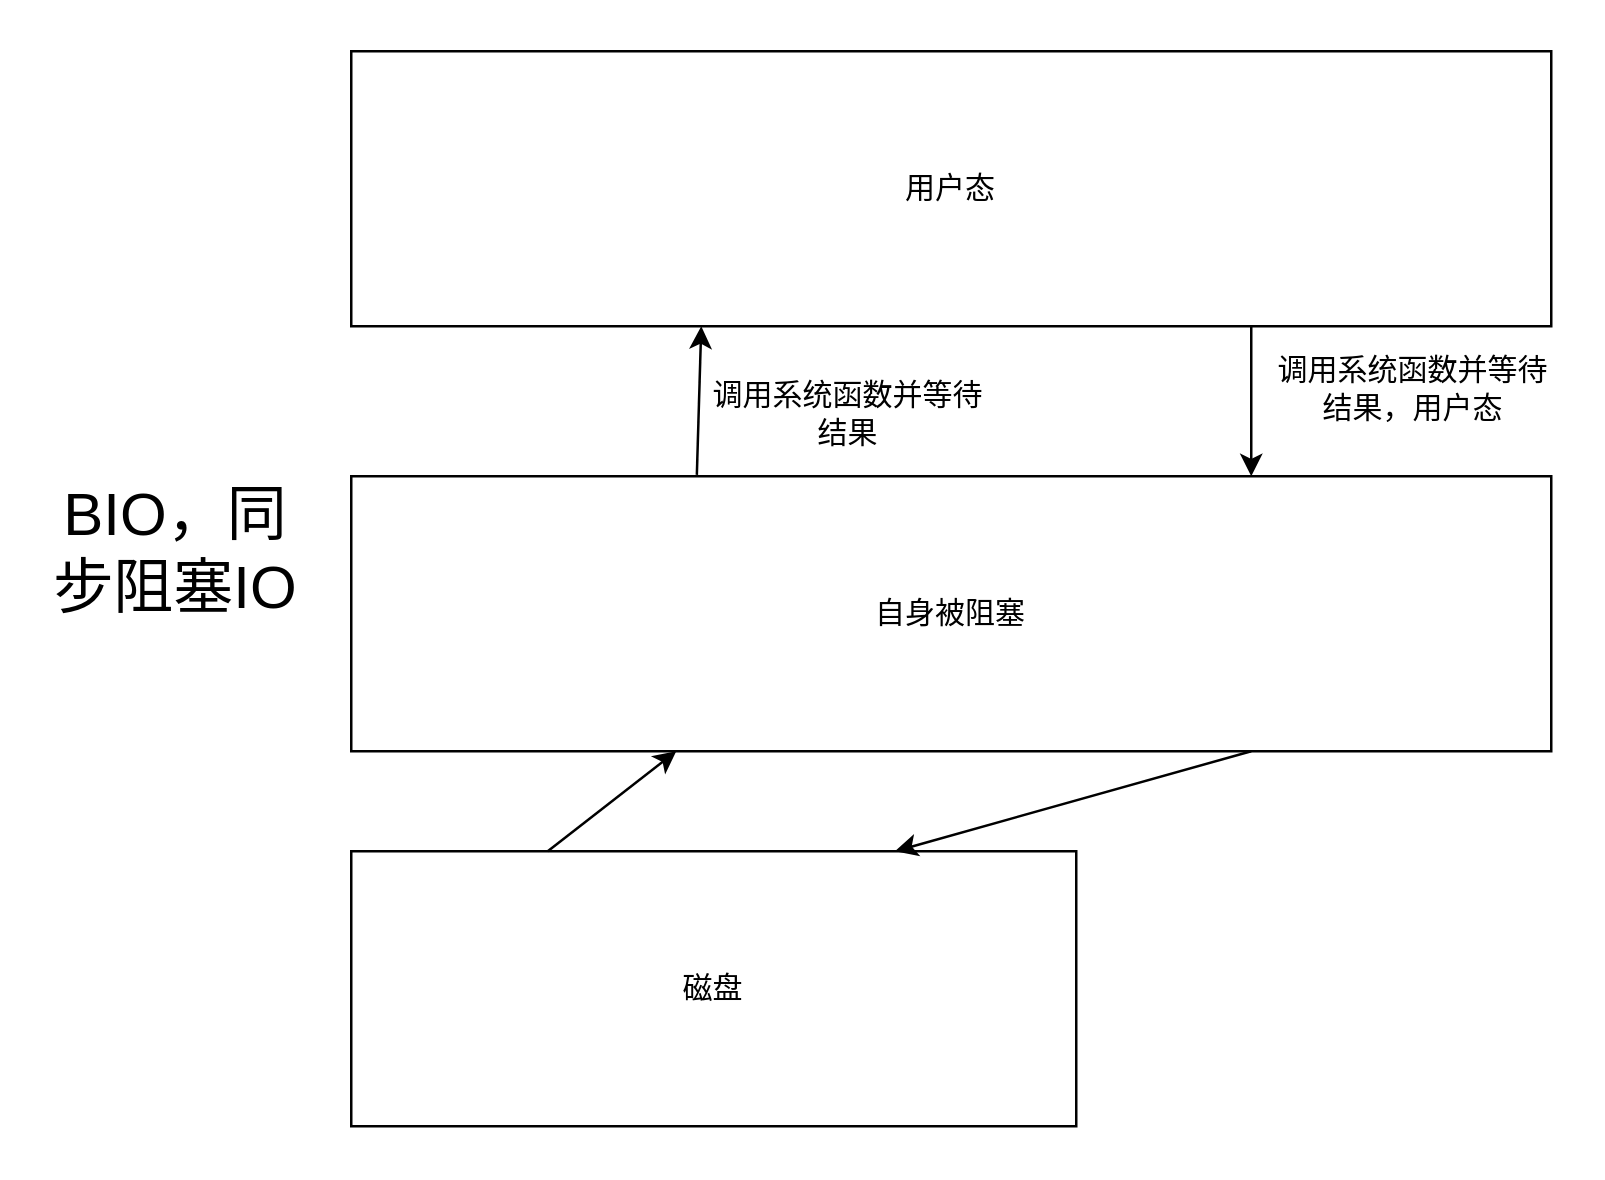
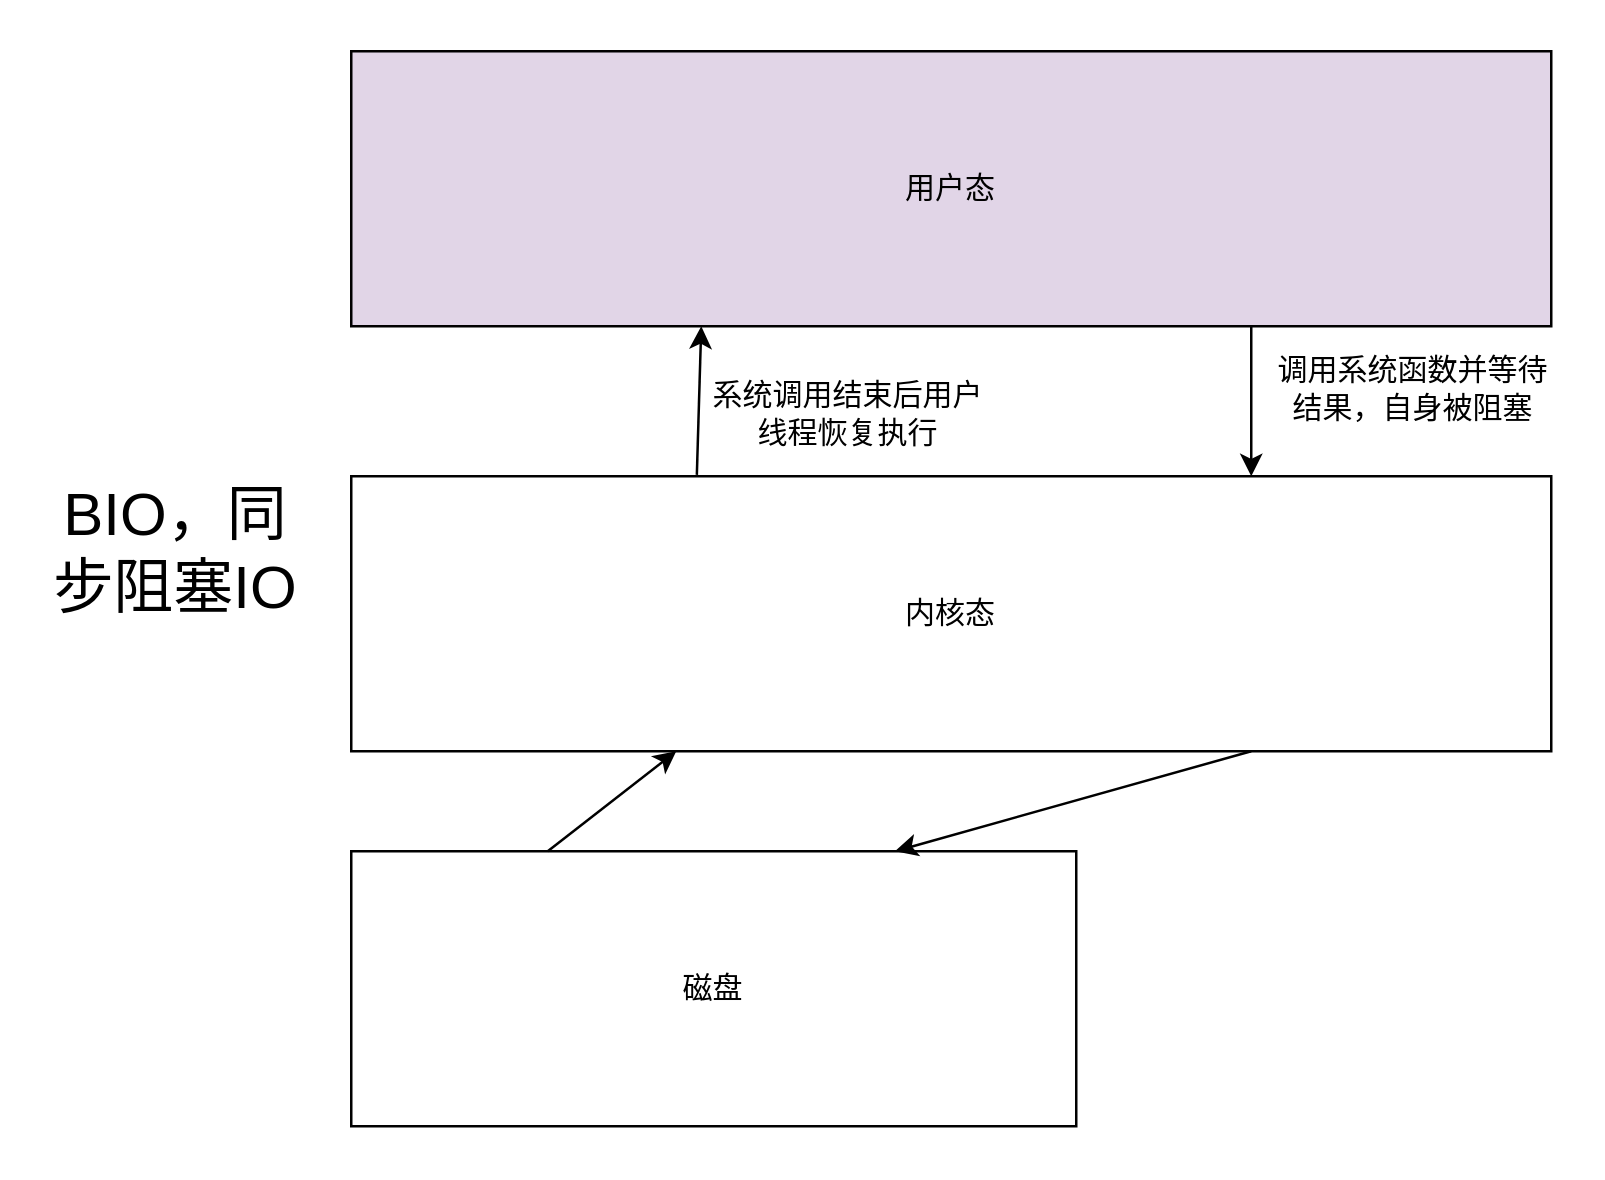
node "用户态": fillcolor #ffffff -> #e1d5e7
node "调用系统函数并等待结果，用户态": label "调用系统函数并等待结果，用户态" -> "调用系统函数并等待结果，自身被阻塞"
node "调用系统函数并等待结果": label "调用系统函数并等待结果" -> "系统调用结束后用户线程恢复执行"
node "自身被阻塞": label "自身被阻塞" -> "内核态"
